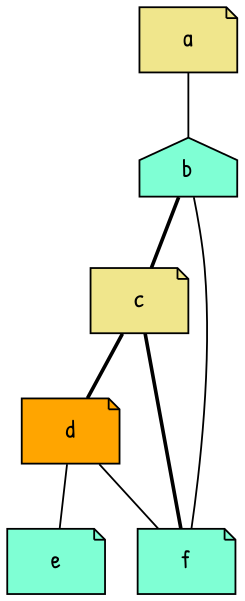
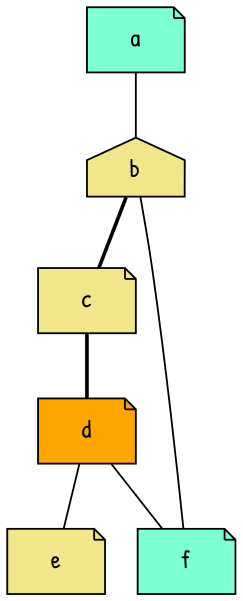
node "a": fillcolor khaki -> aquamarine
node "b": fillcolor aquamarine -> khaki
edge "c" -- "f": removed
node "e": fillcolor aquamarine -> khaki
